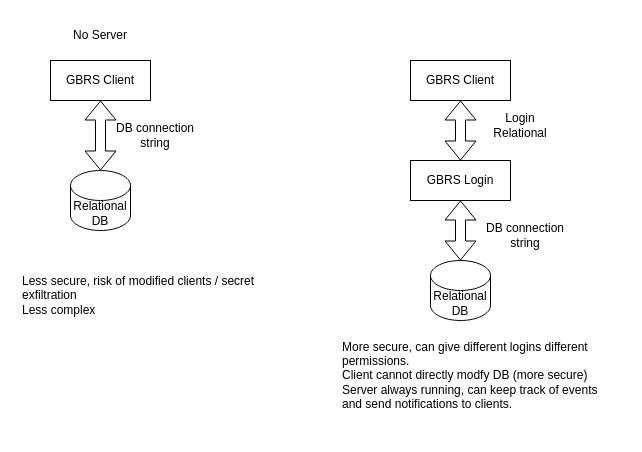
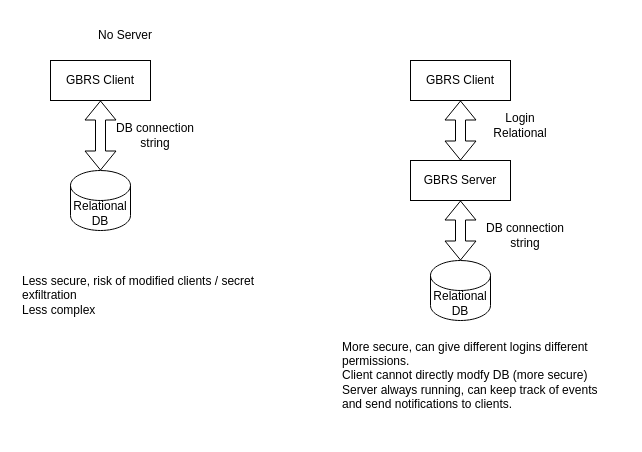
node "No Server": moved (101, 36) -> (126, 36)
node "GBRS Login": label "GBRS Login" -> "GBRS Server"
